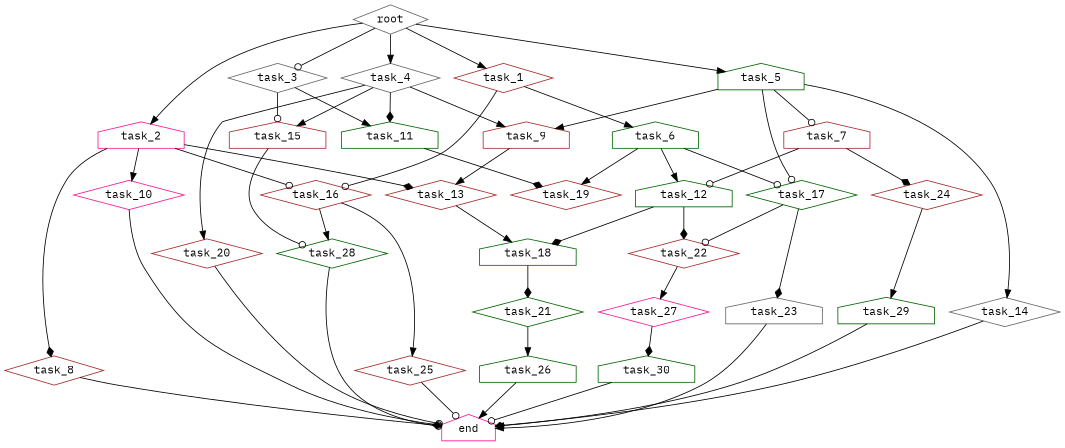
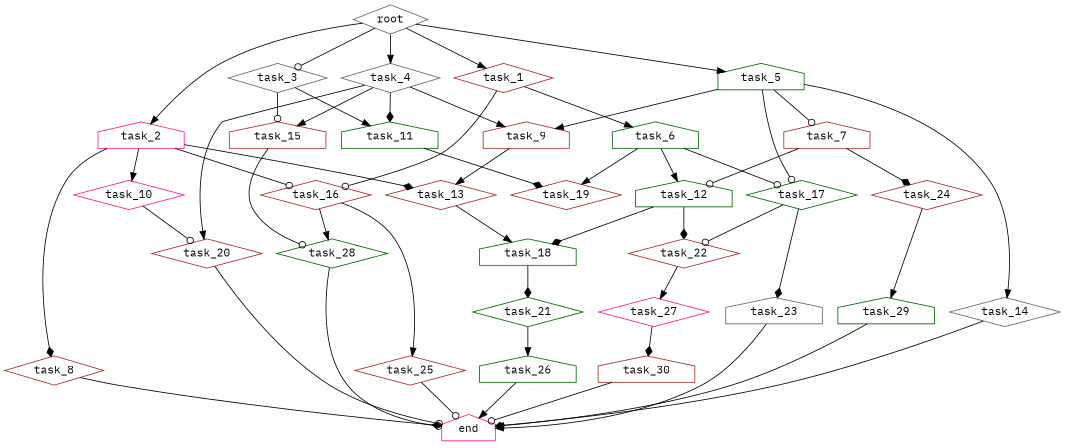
edge "task_10" -> "end": now "task_10" -> "task_20"
node "task_30": color darkgreen -> brown
